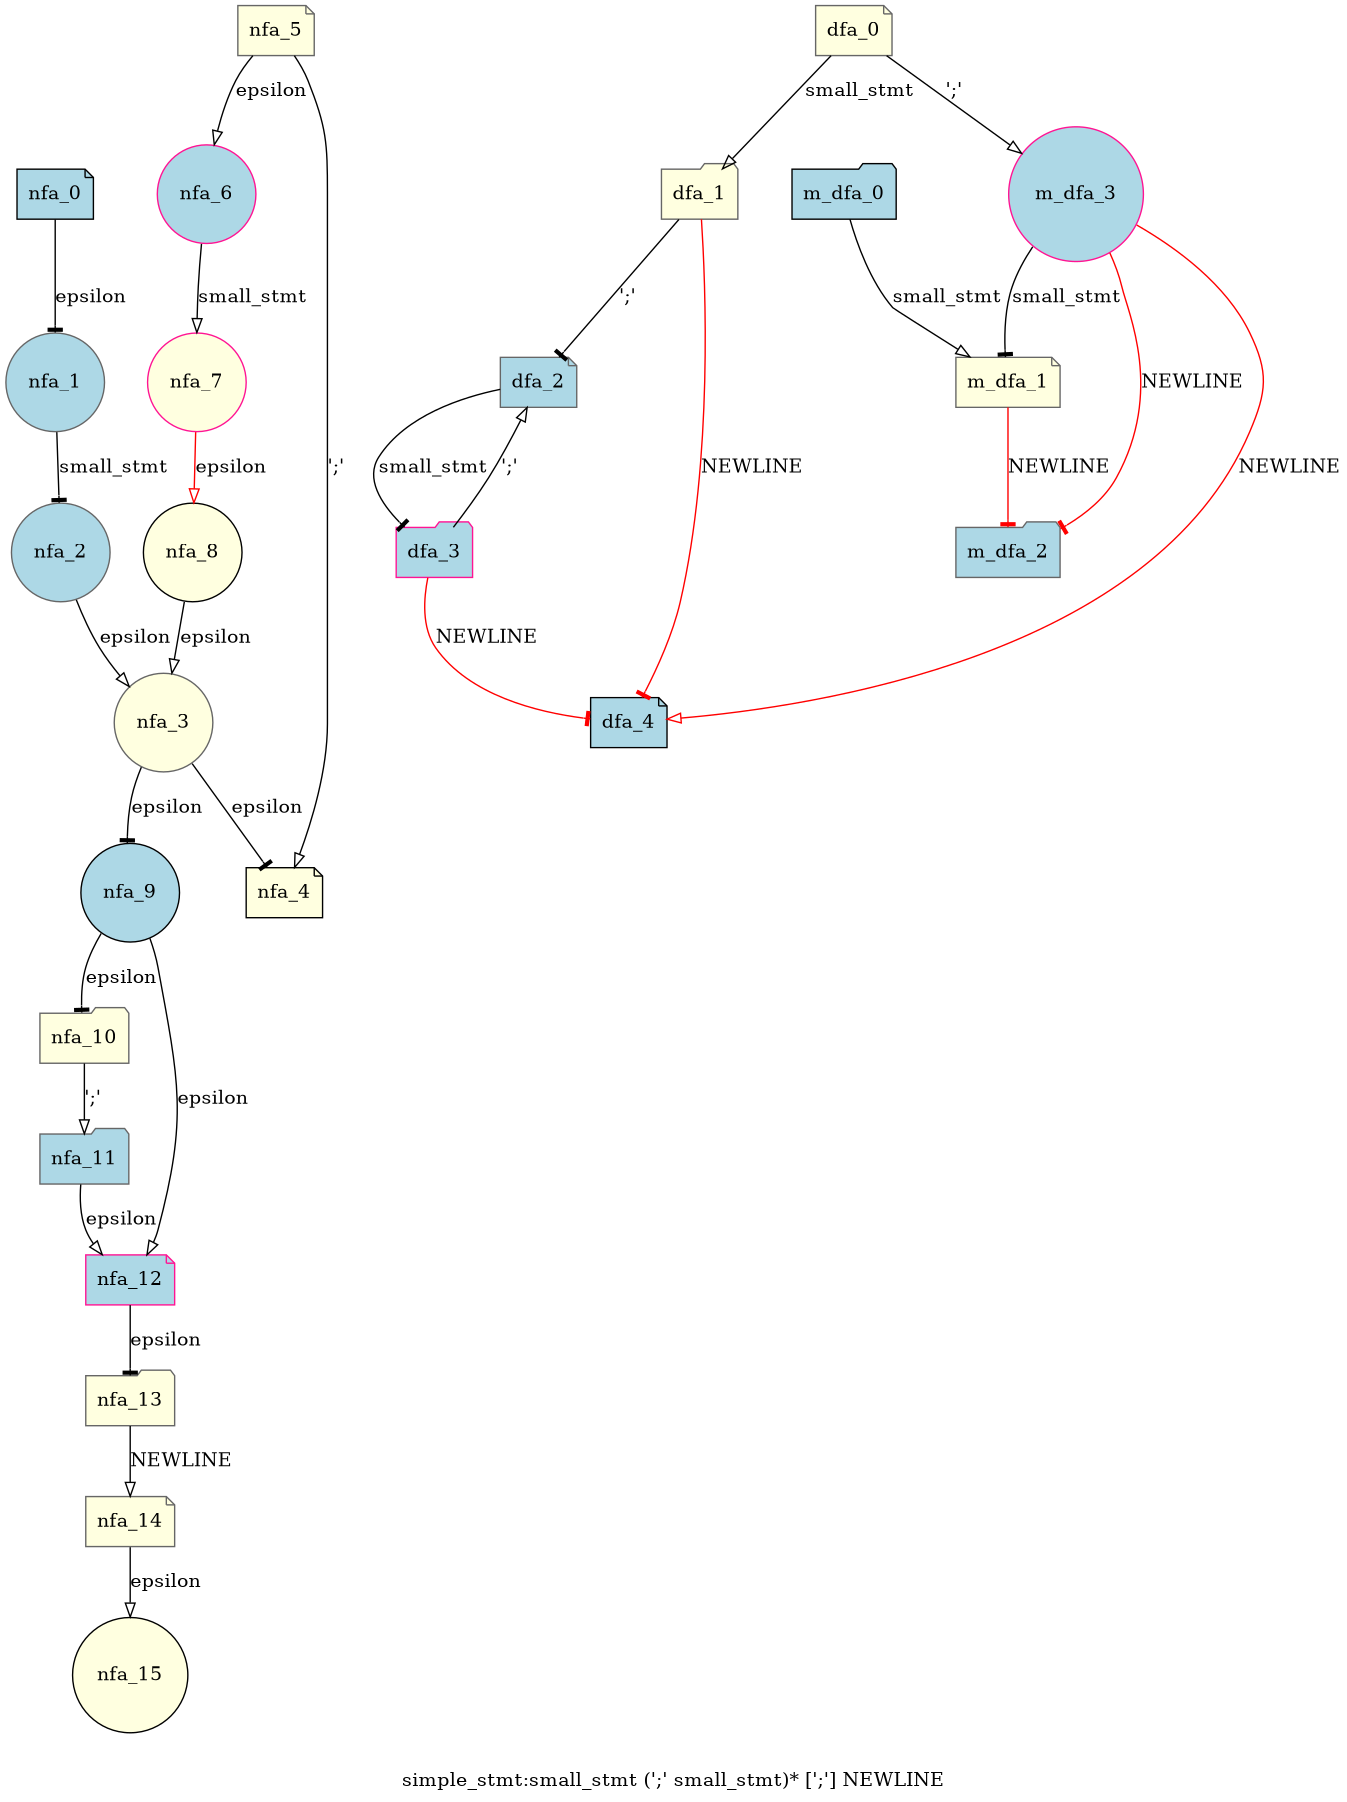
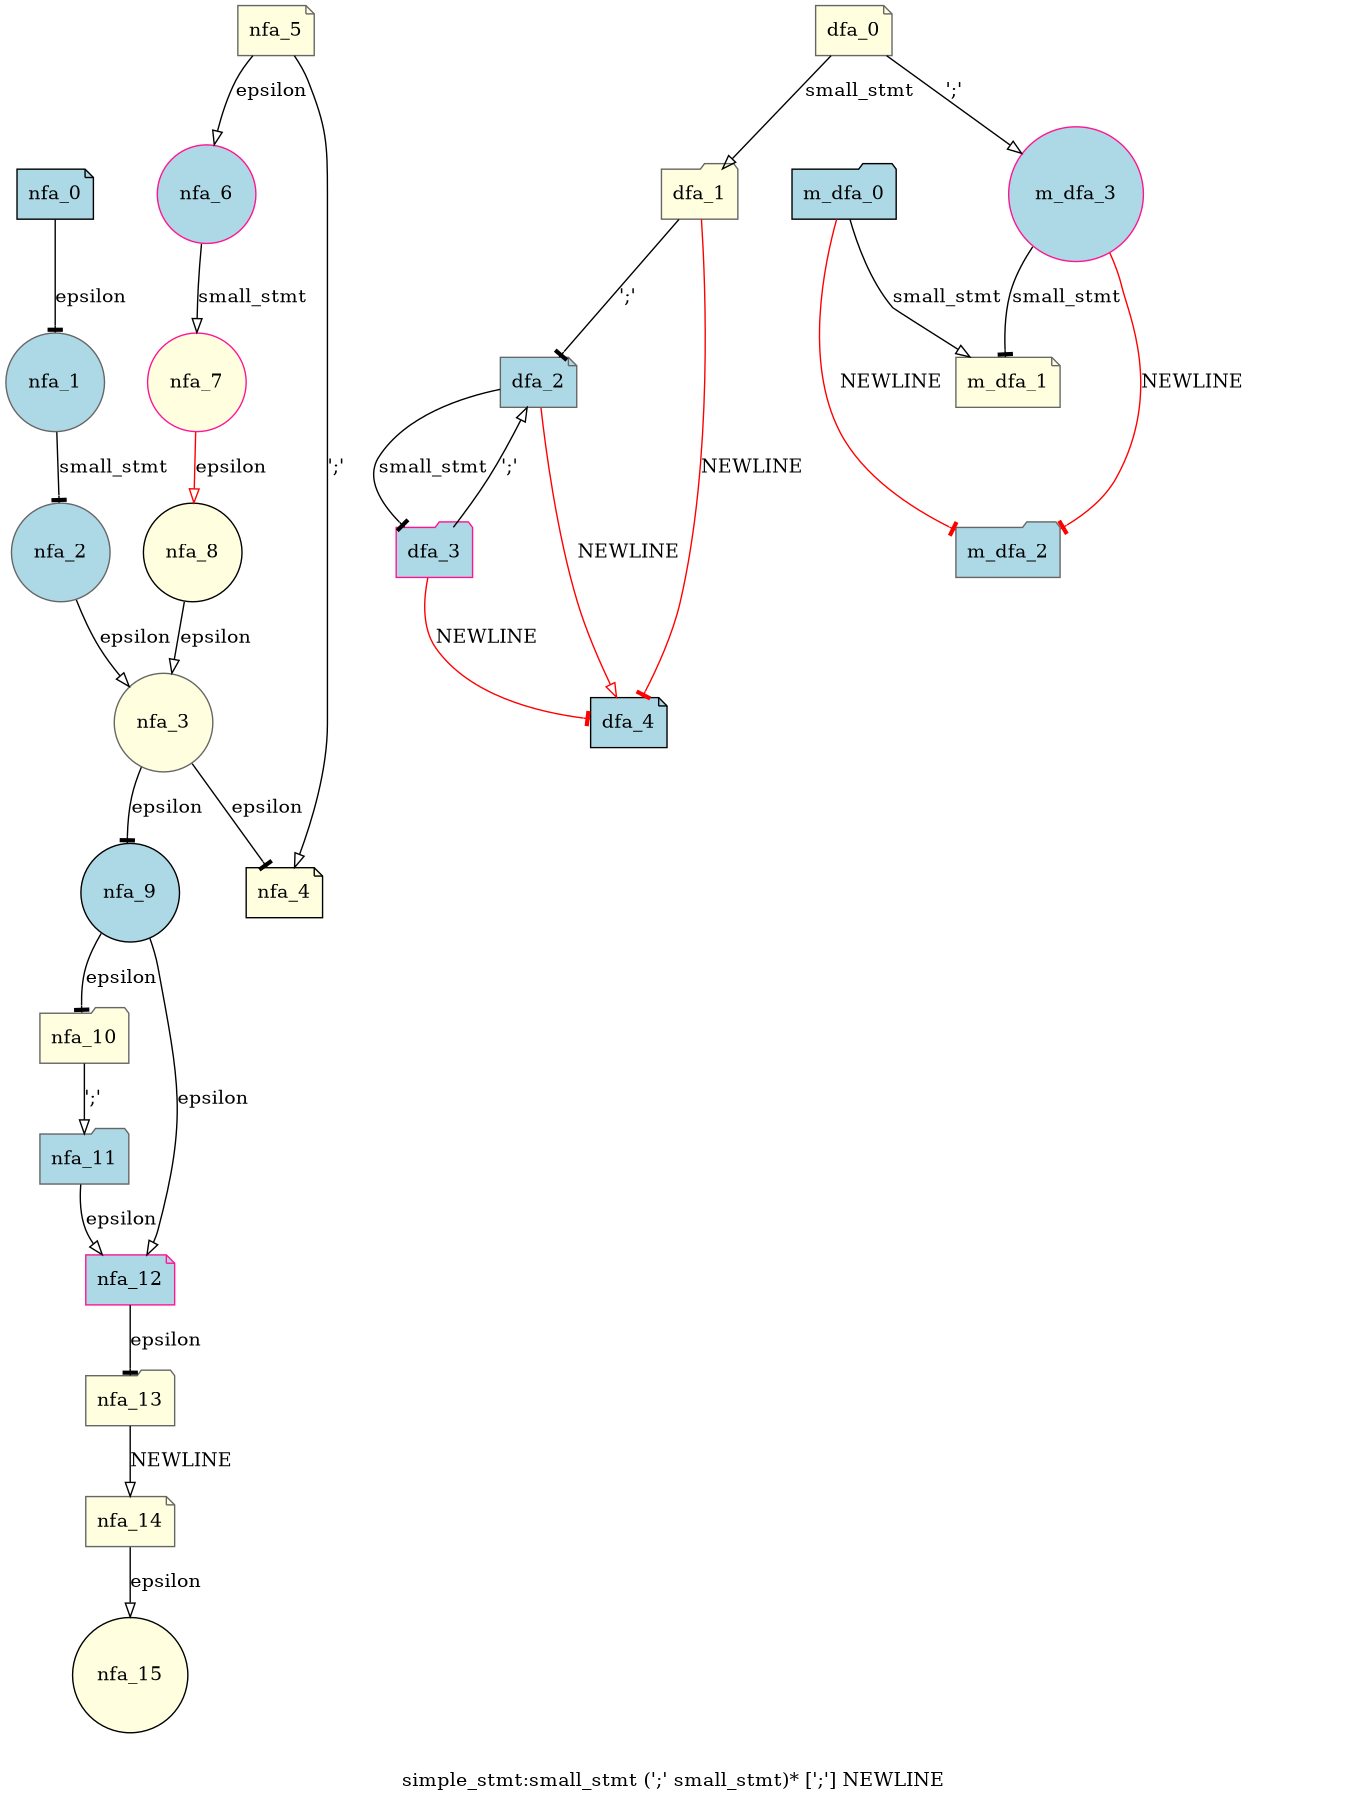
edge "m_dfa_1" -> "m_dfa_2": now "m_dfa_0" -> "m_dfa_2"
edge "m_dfa_3" -> "dfa_4": now "dfa_2" -> "dfa_4"
